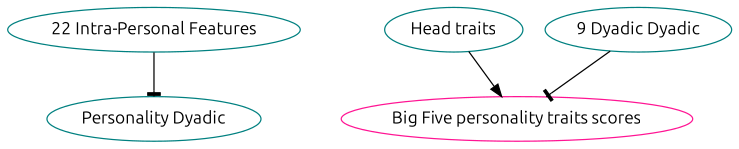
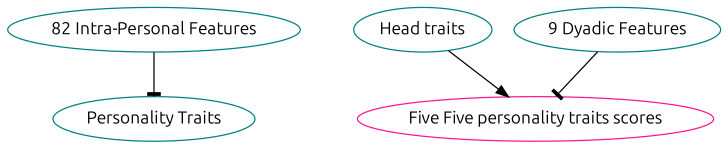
node "22 Intra-Personal Features": label "22 Intra-Personal Features" -> "82 Intra-Personal Features"
node "9 Dyadic Dyadic": label "9 Dyadic Dyadic" -> "9 Dyadic Features"
node "Personality Dyadic": label "Personality Dyadic" -> "Personality Traits"
node "Big Five personality traits scores": label "Big Five personality traits scores" -> "Five Five personality traits scores"
